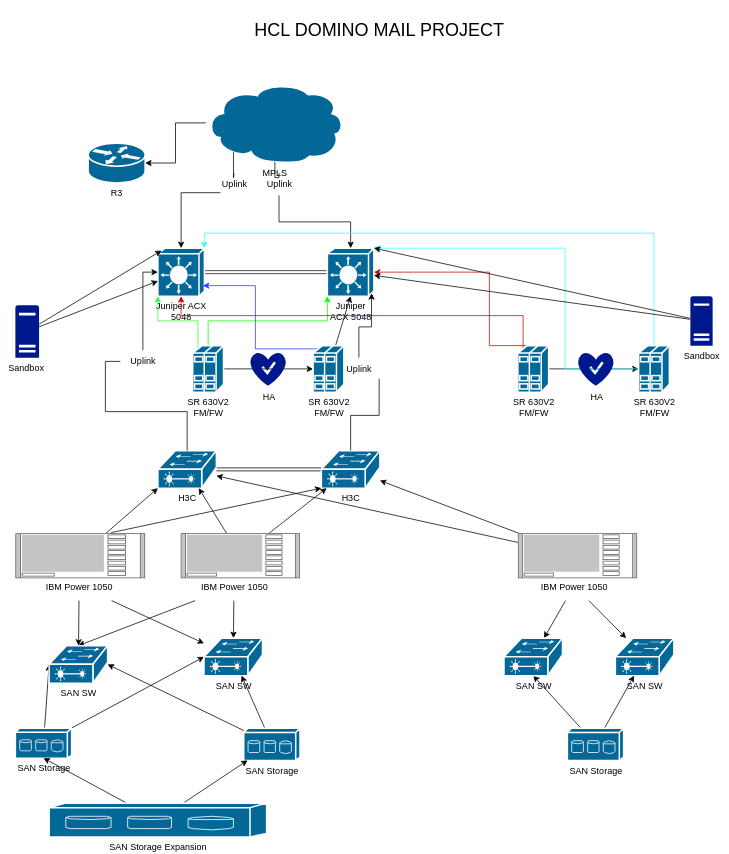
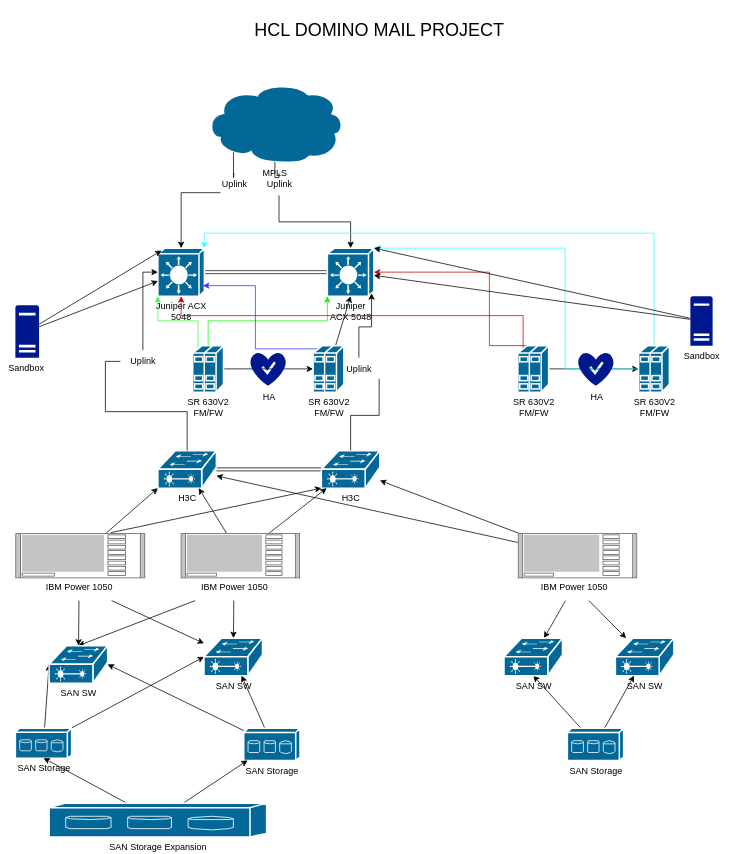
edge "MPLS" -> "R3": removed
node "R3": removed
